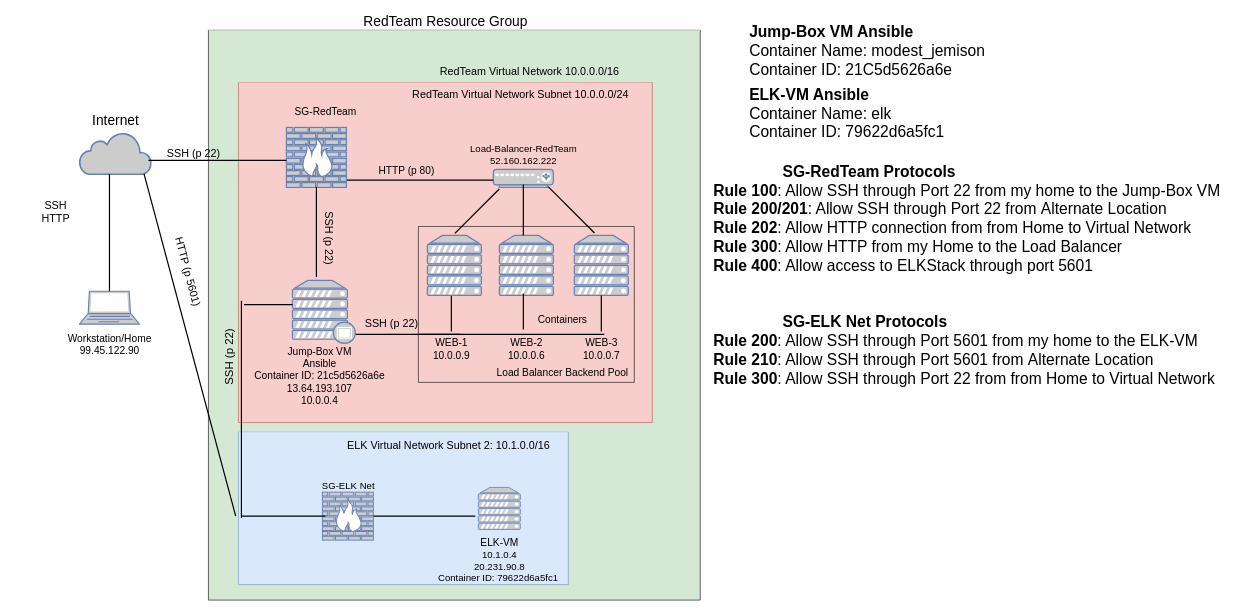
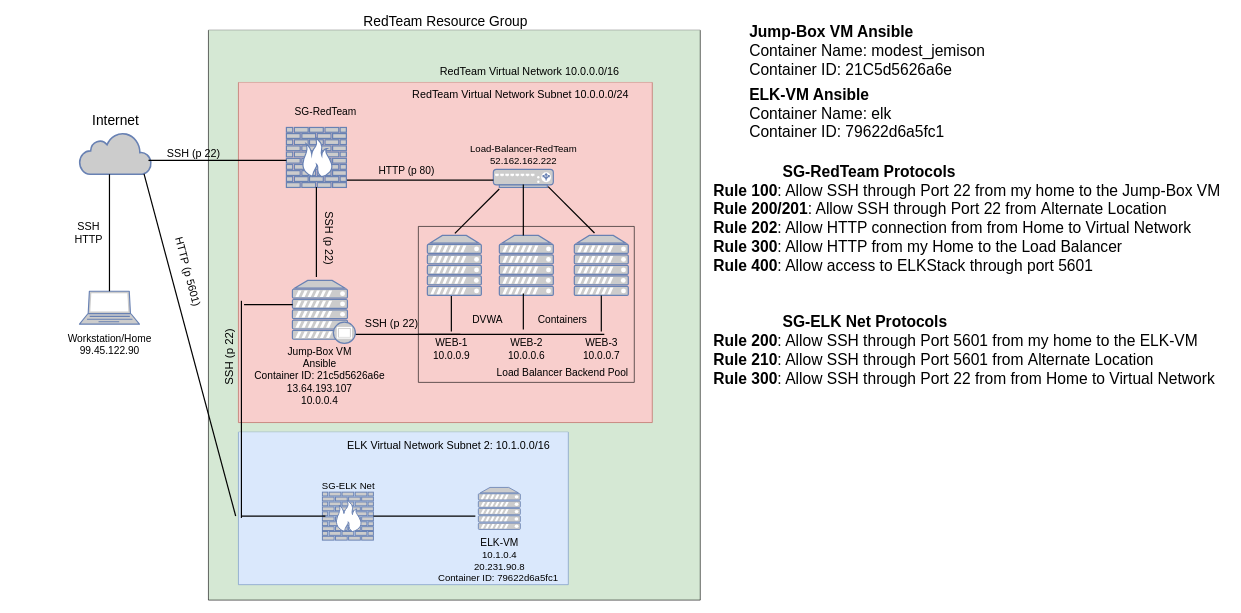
node "Load-Balancer-RedTeam 52.160.162.222": label "Load-Balancer-RedTeam 52.160.162.222" -> "Load-Balancer-RedTeam 52.162.162.222"
node "SSH HTTP": moved (56, 212) -> (89, 233)
node "DVWA": added
